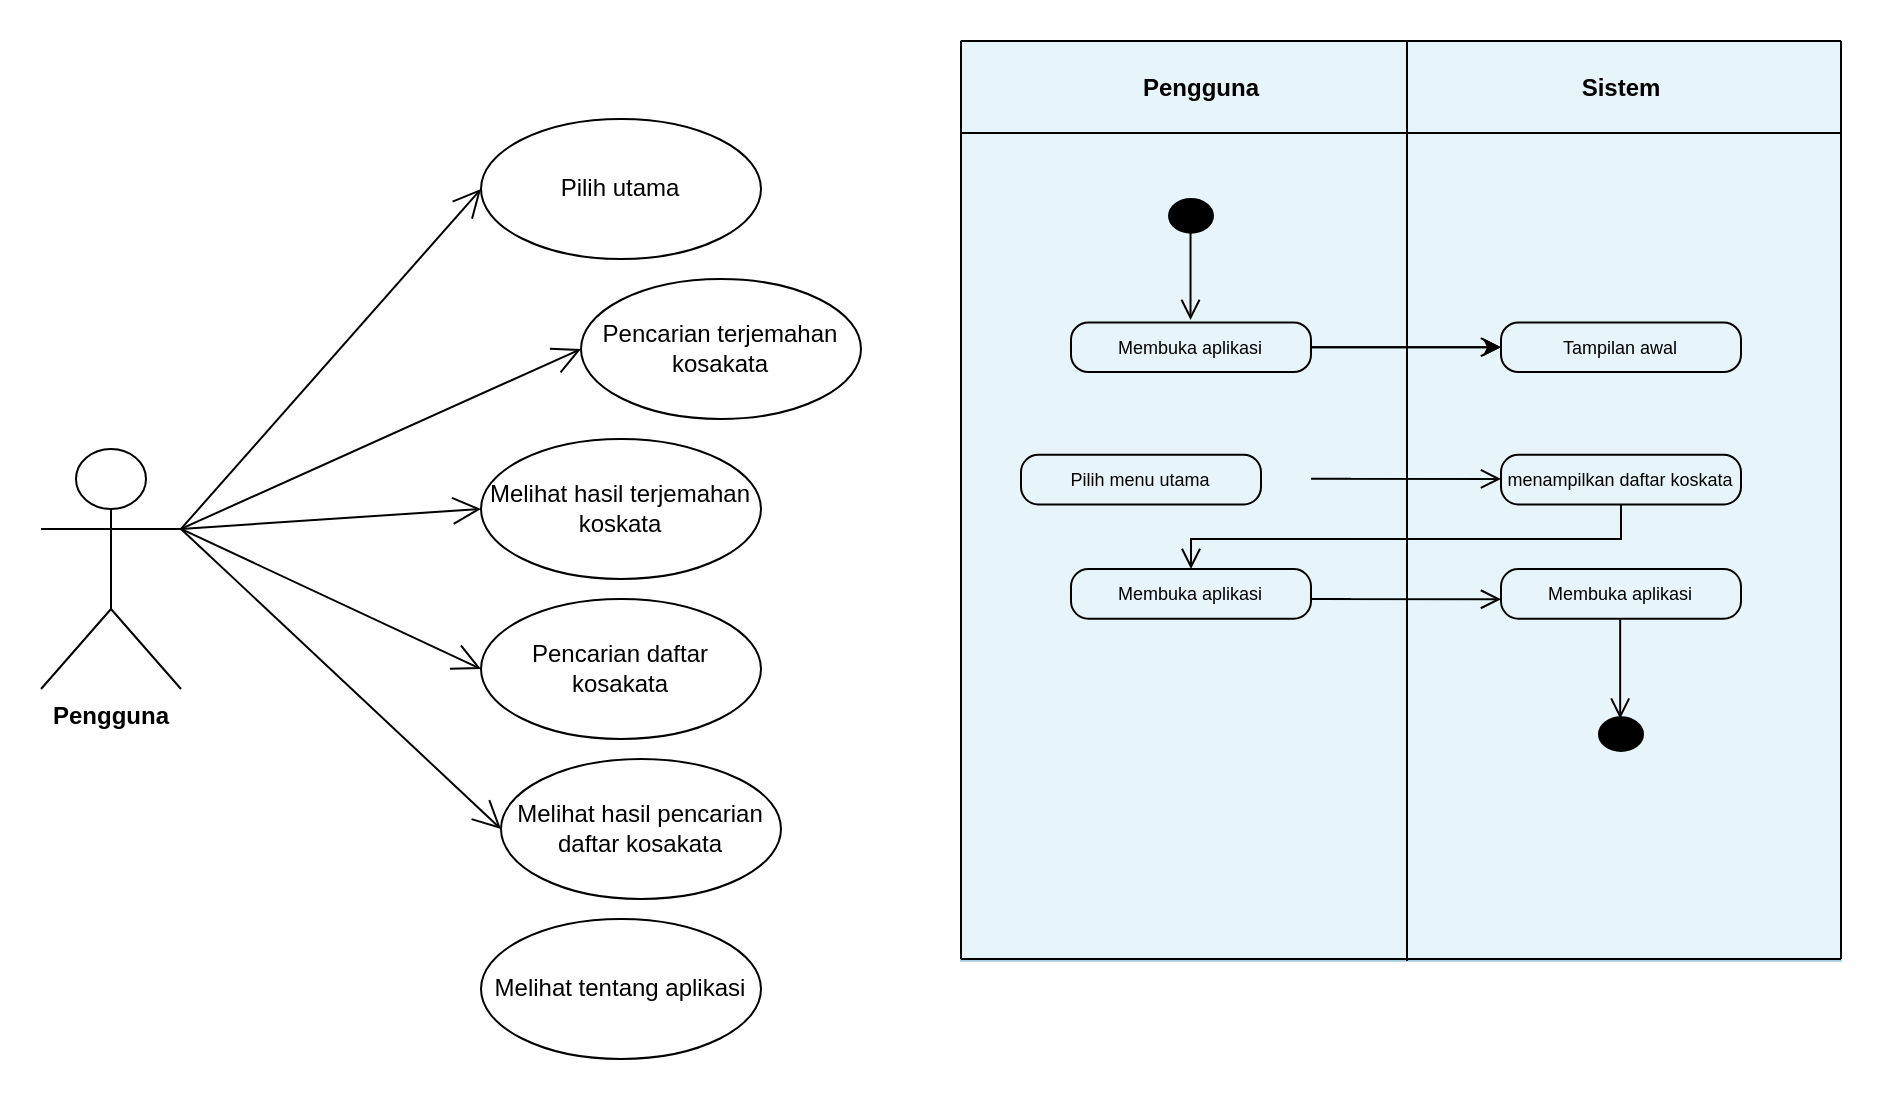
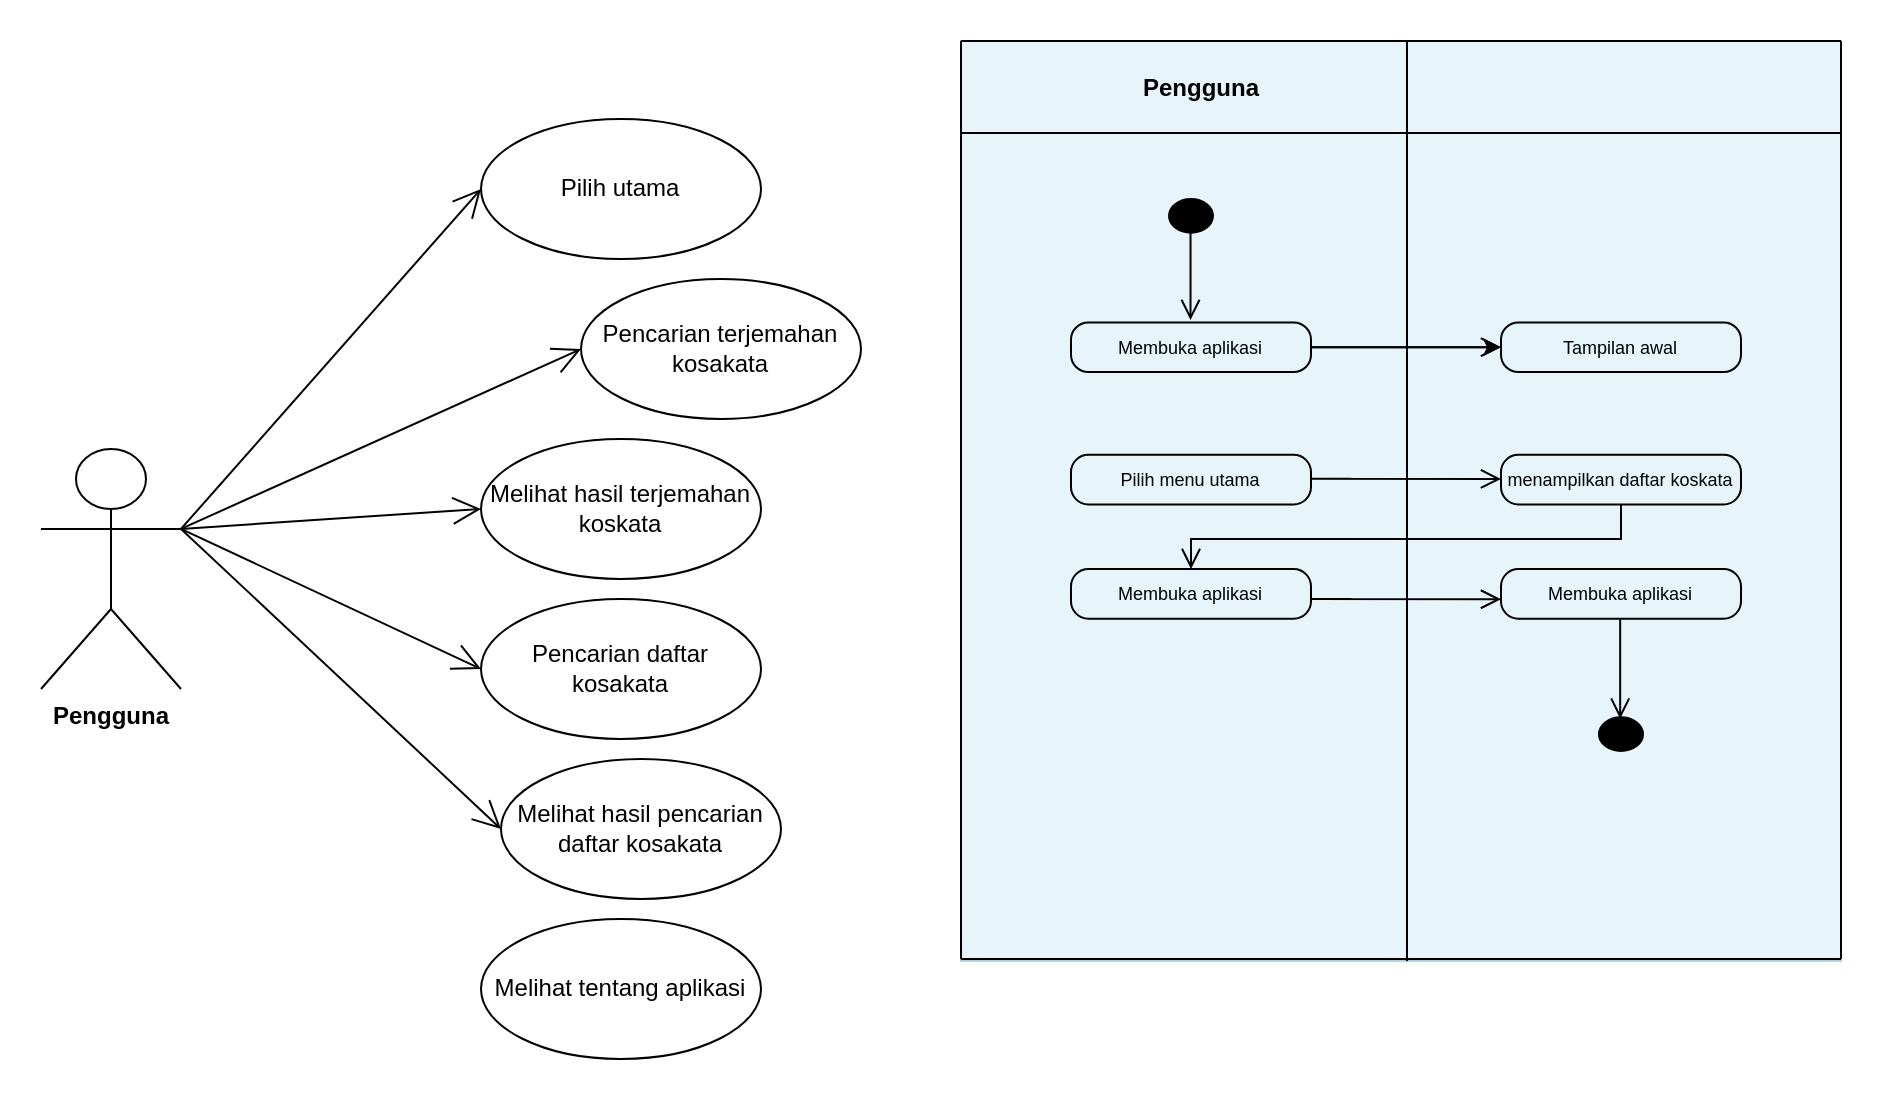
node "Sistem": removed
node "Pilih menu utama": moved (1141, 480) -> (1191, 480)
